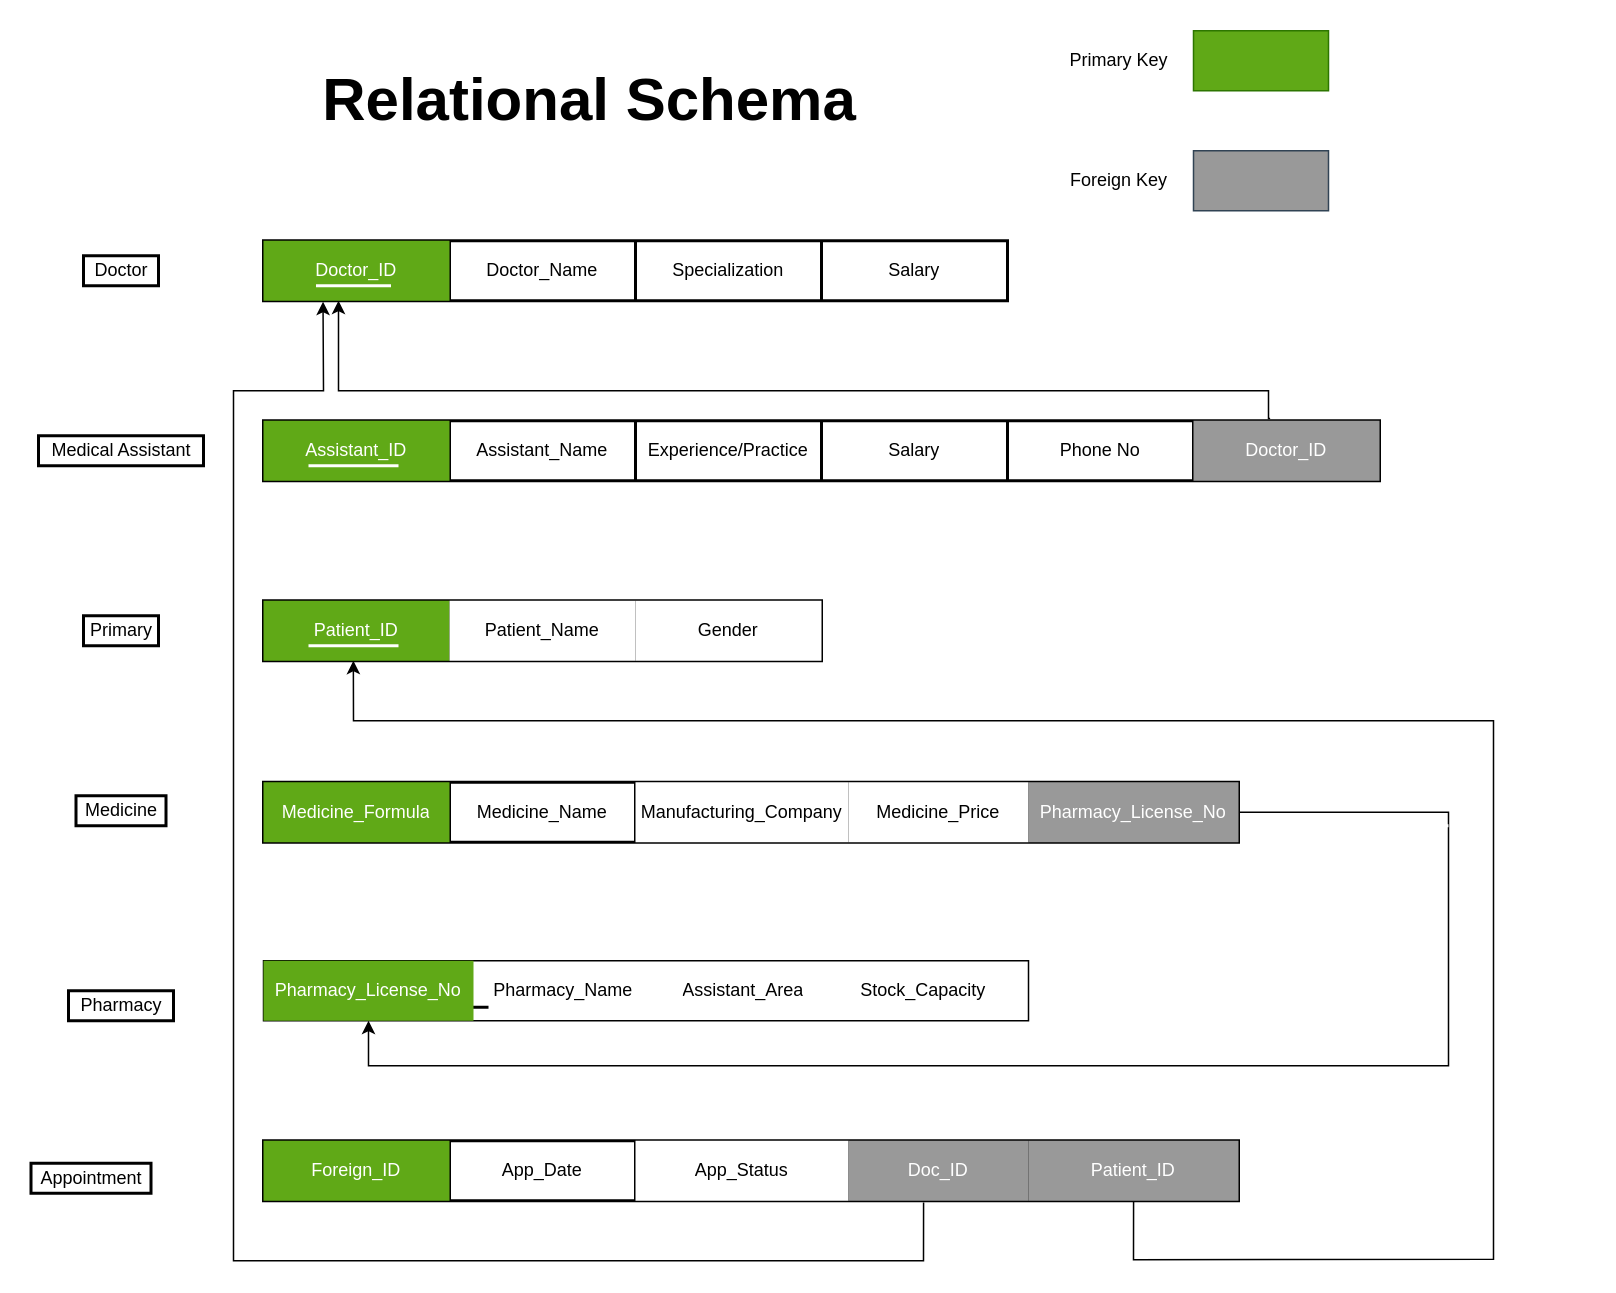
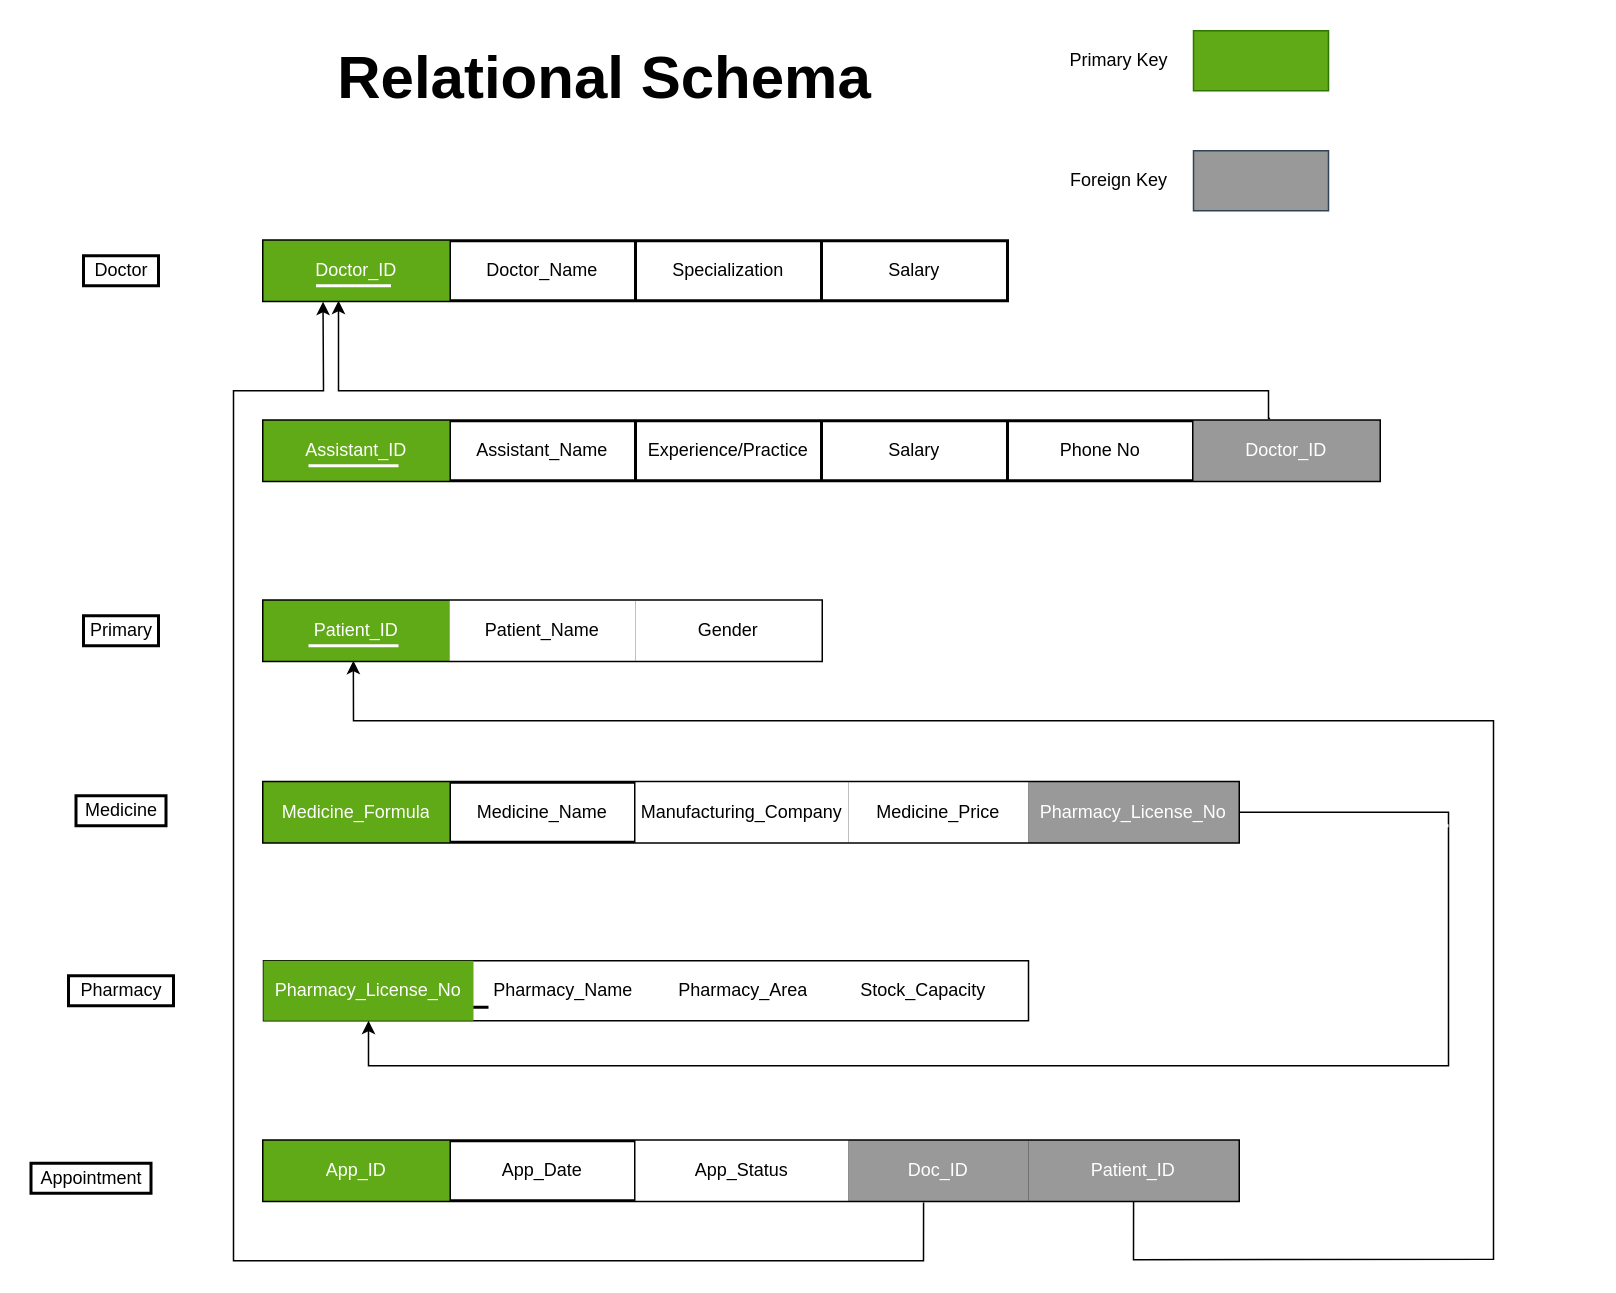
node "Relational Schema": moved (589, 98) -> (604, 76)
node "Medical Assistant": removed
node "Assistant_Area": label "Assistant_Area" -> "Pharmacy_Area"
node "Pharmacy": moved (121, 1006) -> (121, 991)
node "Foreign_ID": label "Foreign_ID" -> "App_ID"
